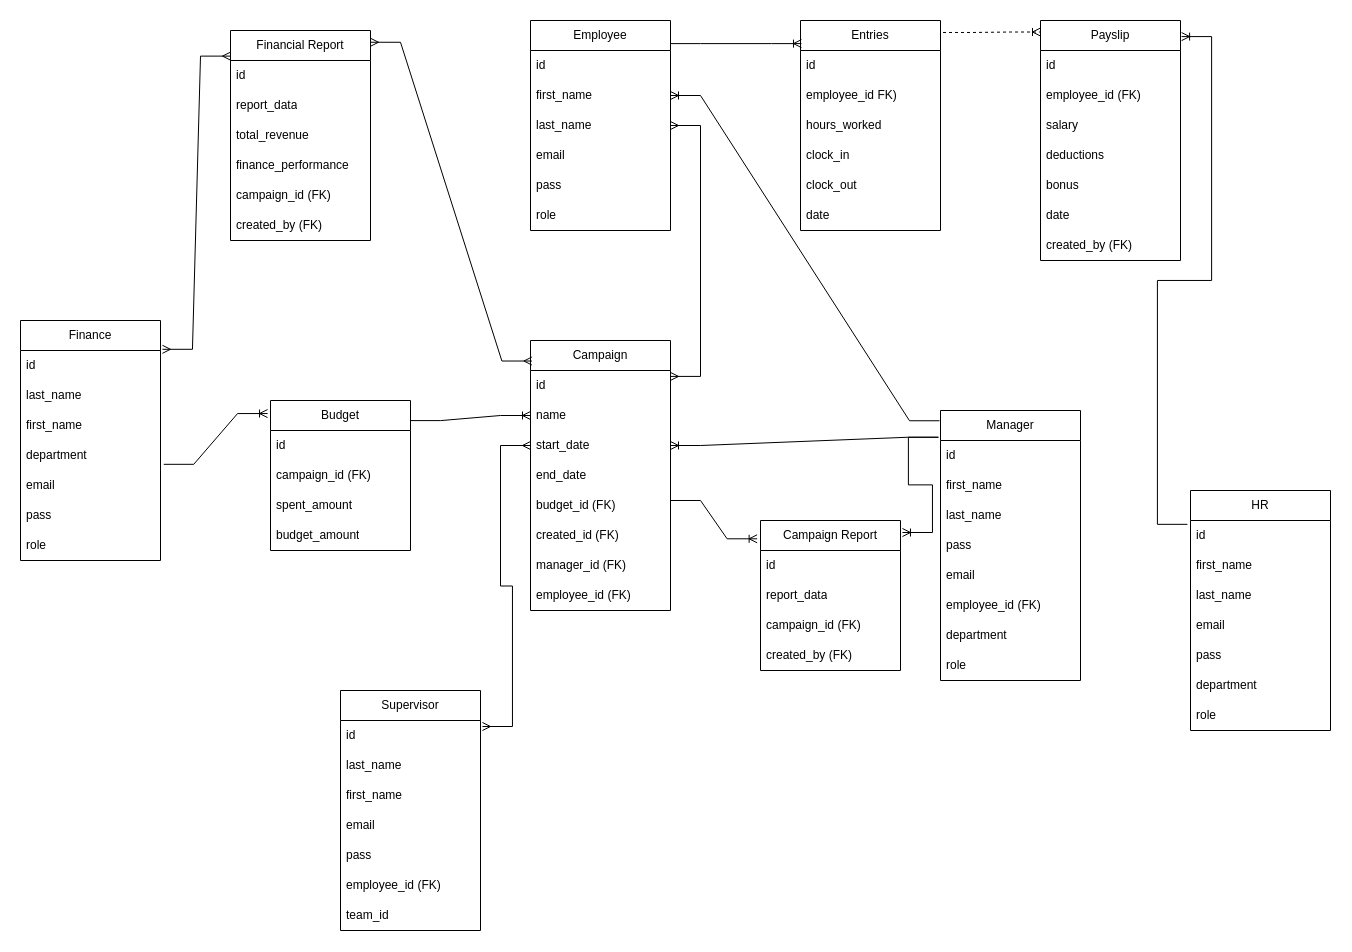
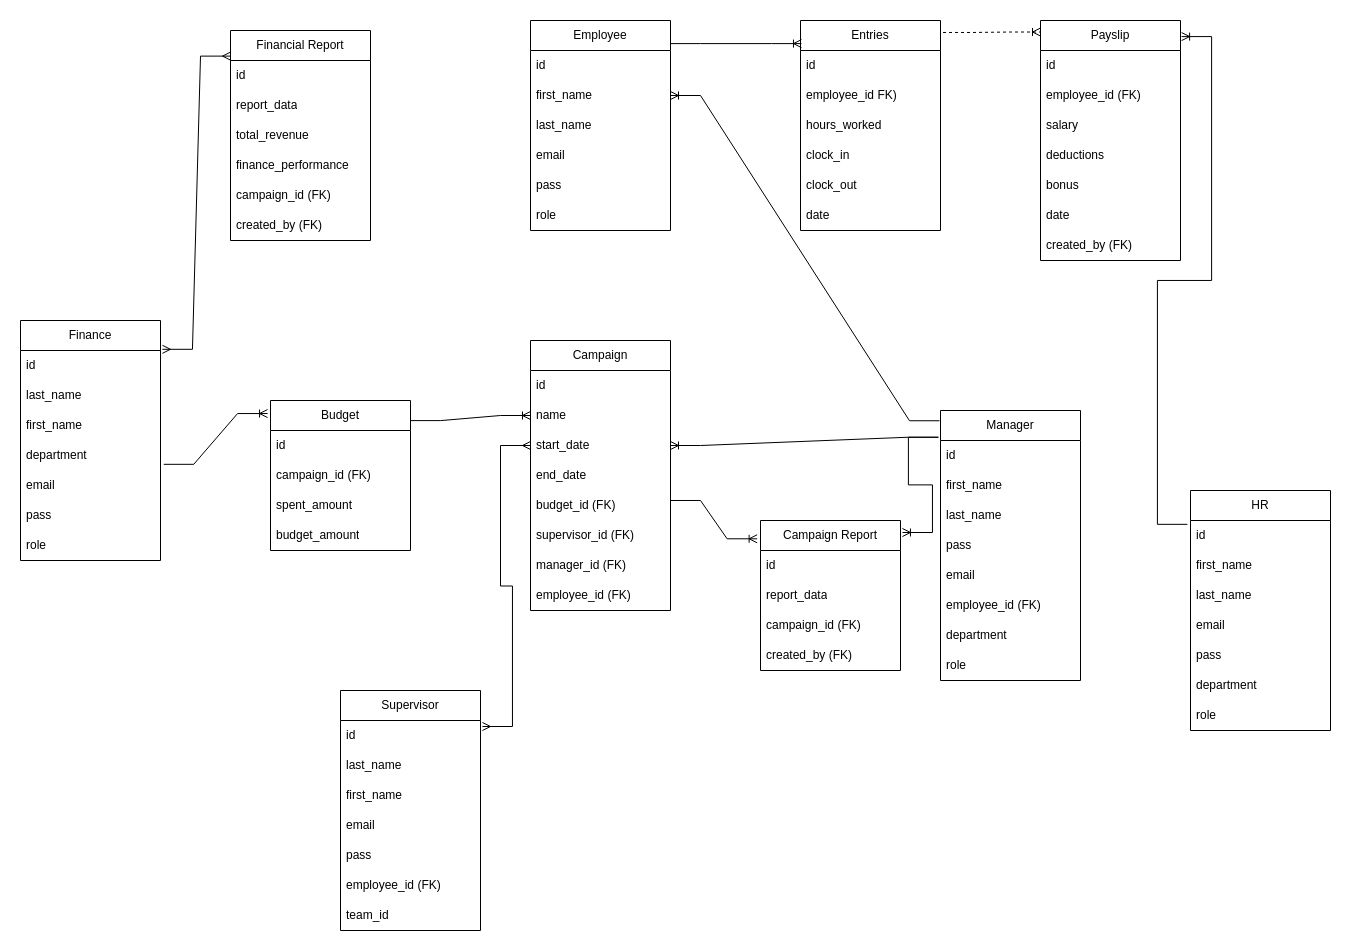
edge "Financial Report" -- "Campaign": removed
edge "Employee" -- "Campaign": removed
node "created_id (FK)": label "created_id (FK)" -> "supervisor_id (FK)"
